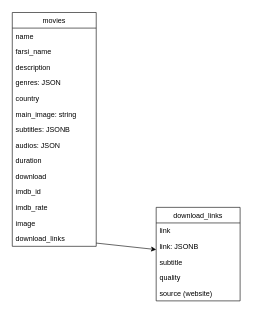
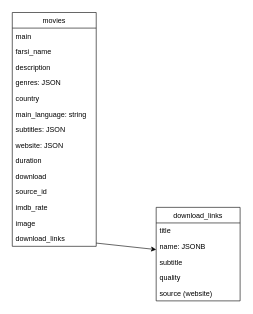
node "name": label "name" -> "main"
node "main_image: string": label "main_image: string" -> "main_language: string"
node "subtitles: JSONB": label "subtitles: JSONB" -> "subtitles: JSON"
node "audios: JSON": label "audios: JSON" -> "website: JSON"
node "imdb_id": label "imdb_id" -> "source_id"
node "link": label "link" -> "title"
node "link: JSONB": label "link: JSONB" -> "name: JSONB"
